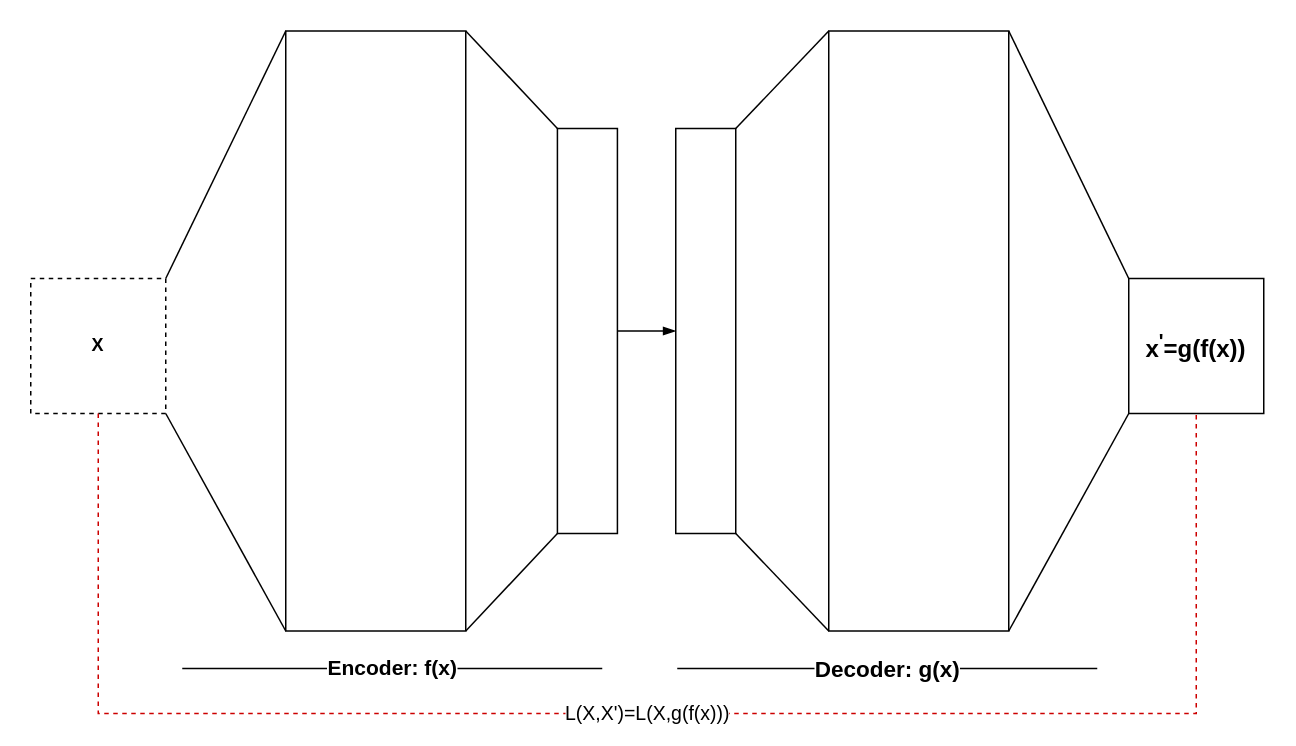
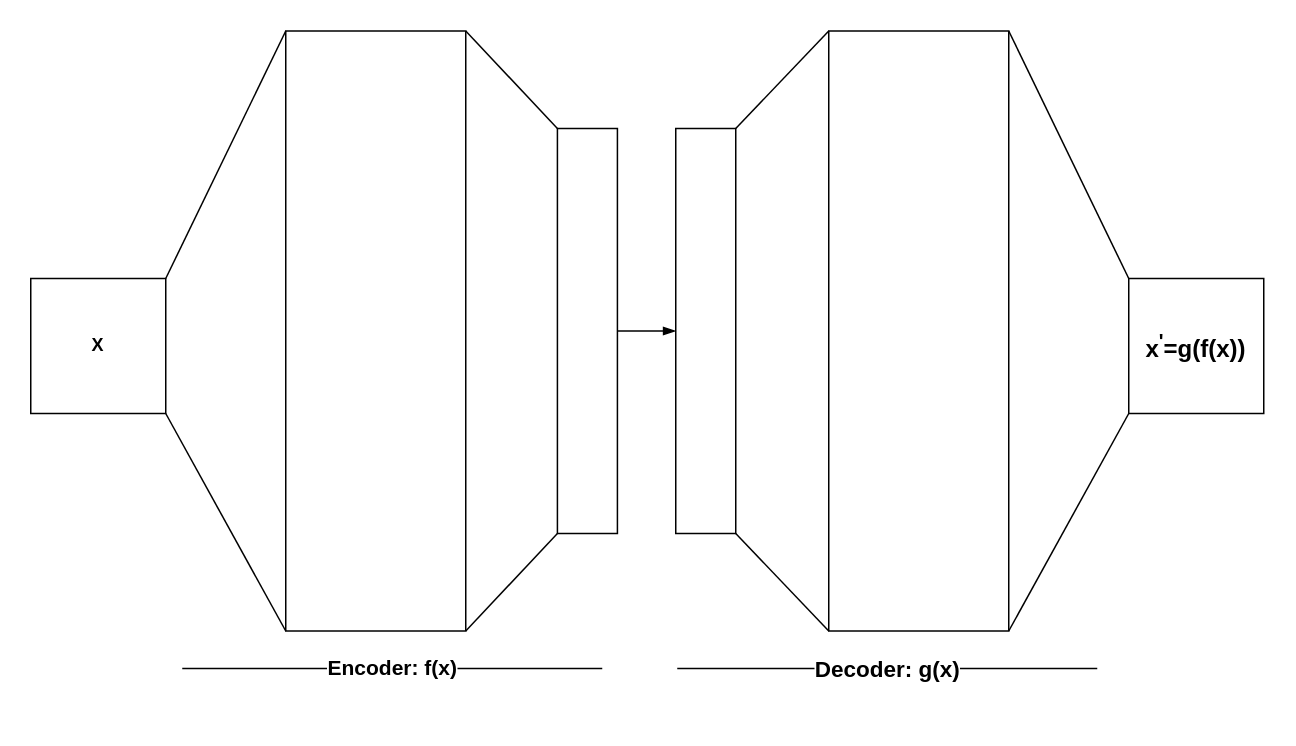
node "X": style dashed -> solid
edge "X" -- "x'=g(f(x))": removed, label "L(X,X')=L(X,g(f(x)))"
